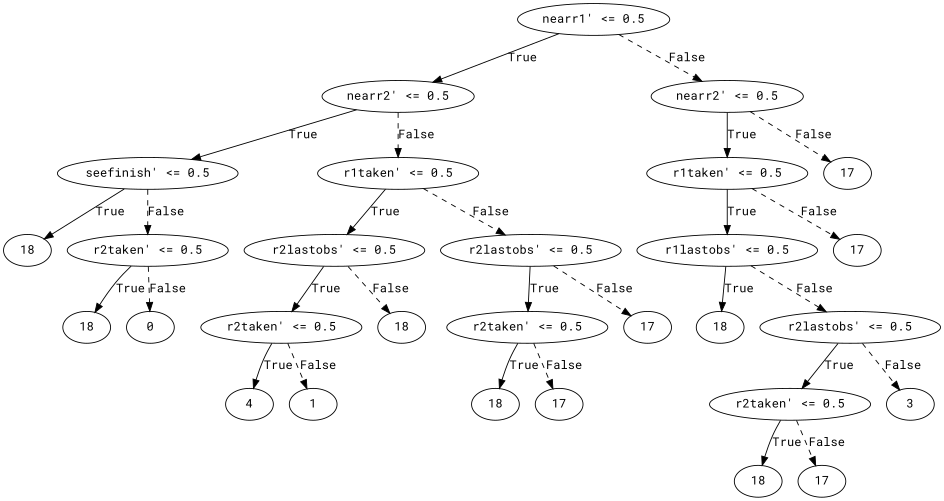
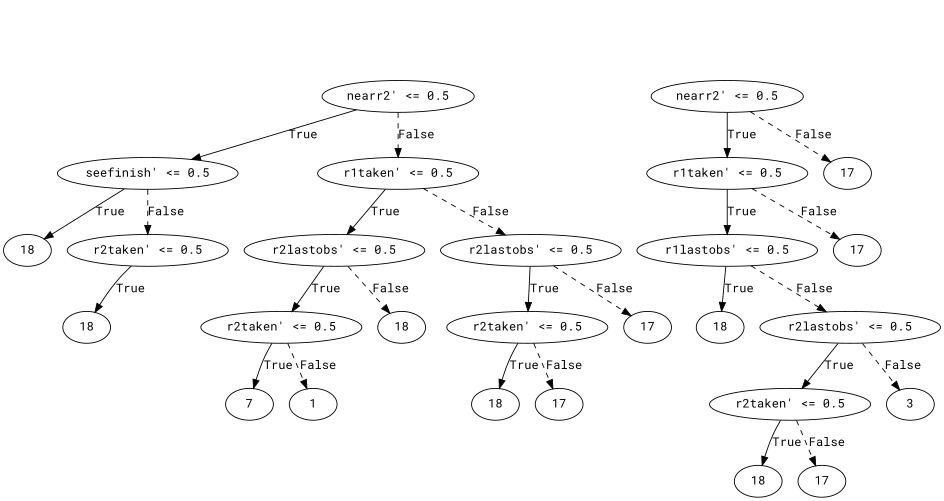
node "nearr1' <= 0.5": removed
node "0": removed
node "4": label "4" -> "7"
